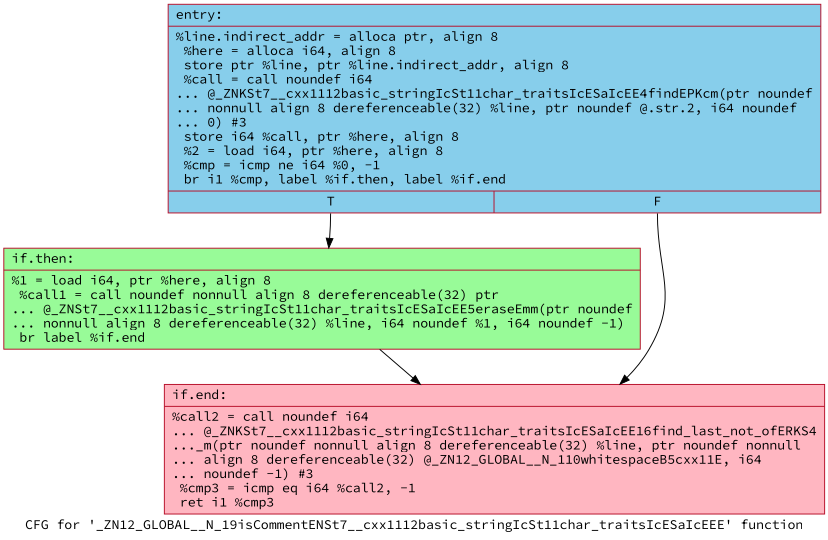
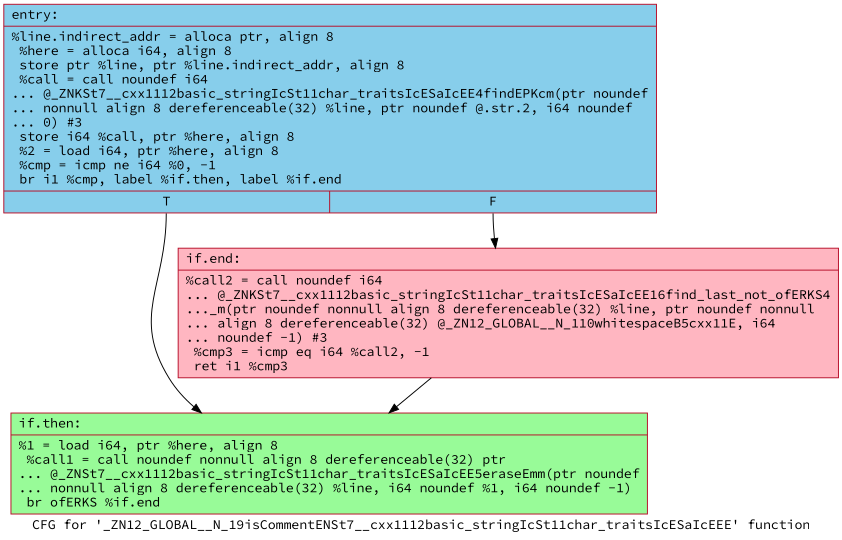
node "if.then:": text "br label %if.end" -> "br ofERKS %if.end"
edge "if.then:" -> "if.end:": reversed
